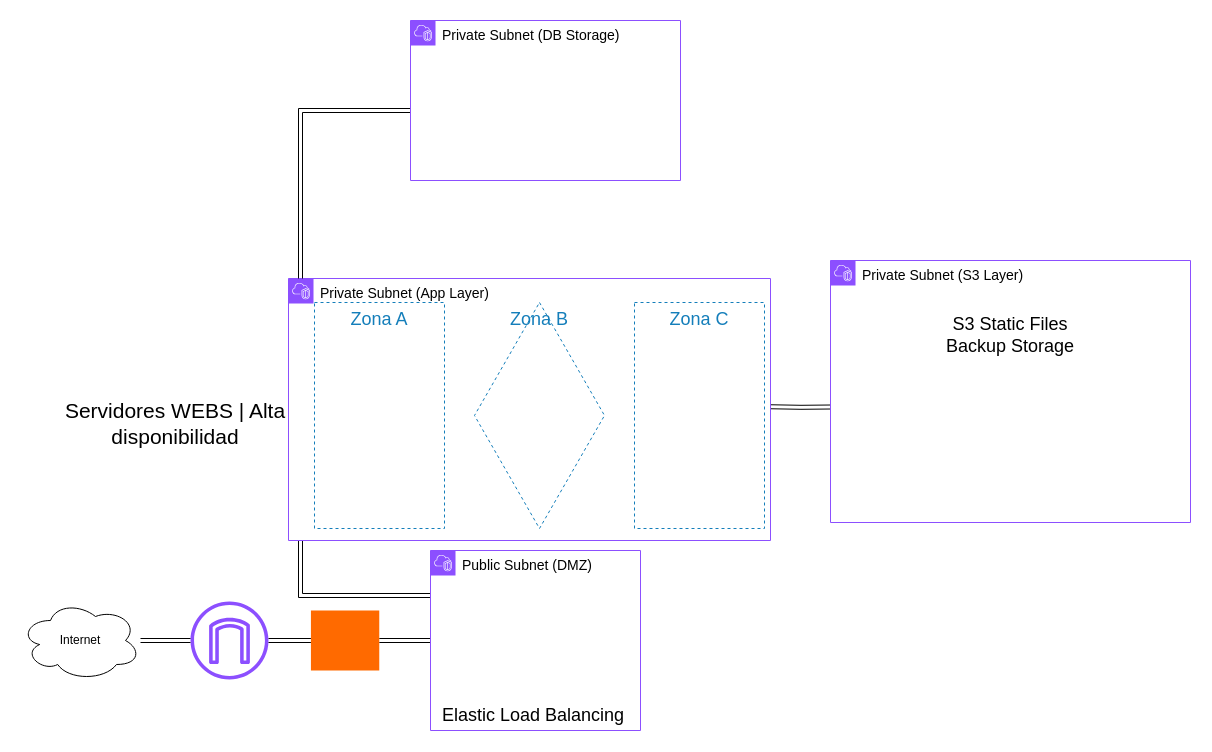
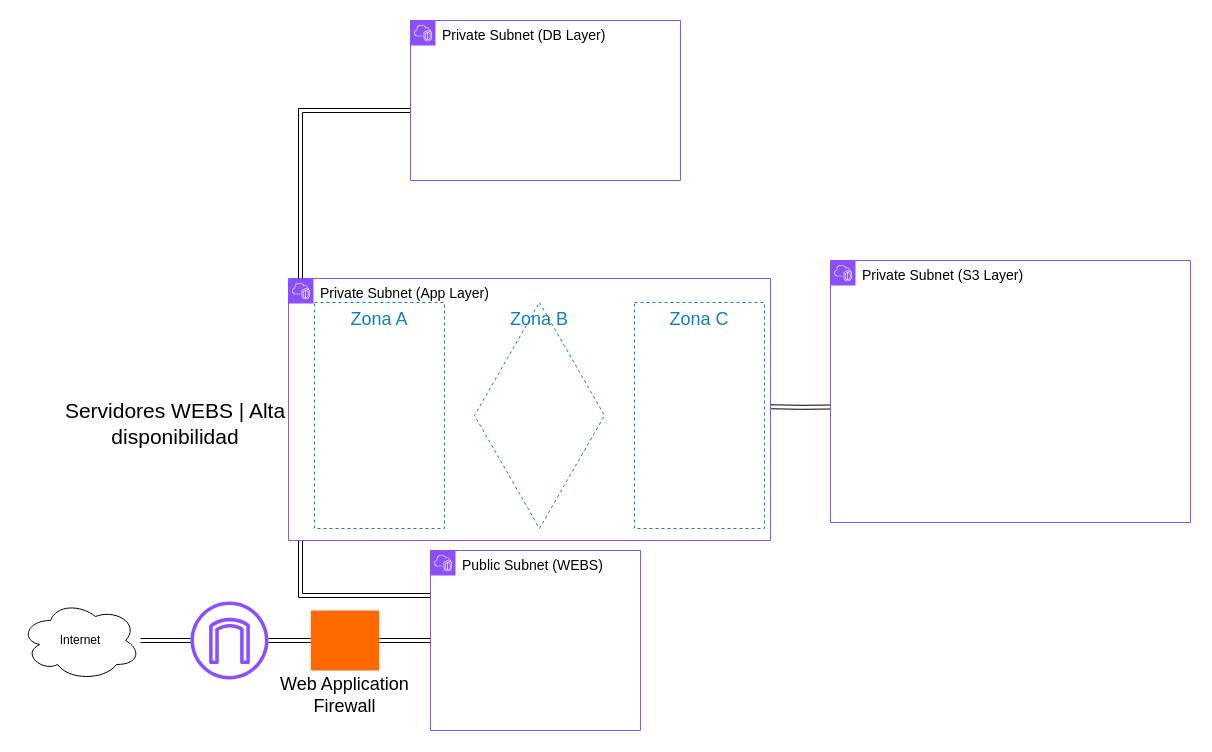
node "Private Subnet (DB Storage)": label "Private Subnet (DB Storage)" -> "Private Subnet (DB Layer)"
node "S3 Static Files Backup Storage": removed
node "Public Subnet (DMZ)": label "Public Subnet (DMZ)" -> "Public Subnet (WEBS)"
node "Web Application Firewall": added
node "Elastic Load Balancing": removed
